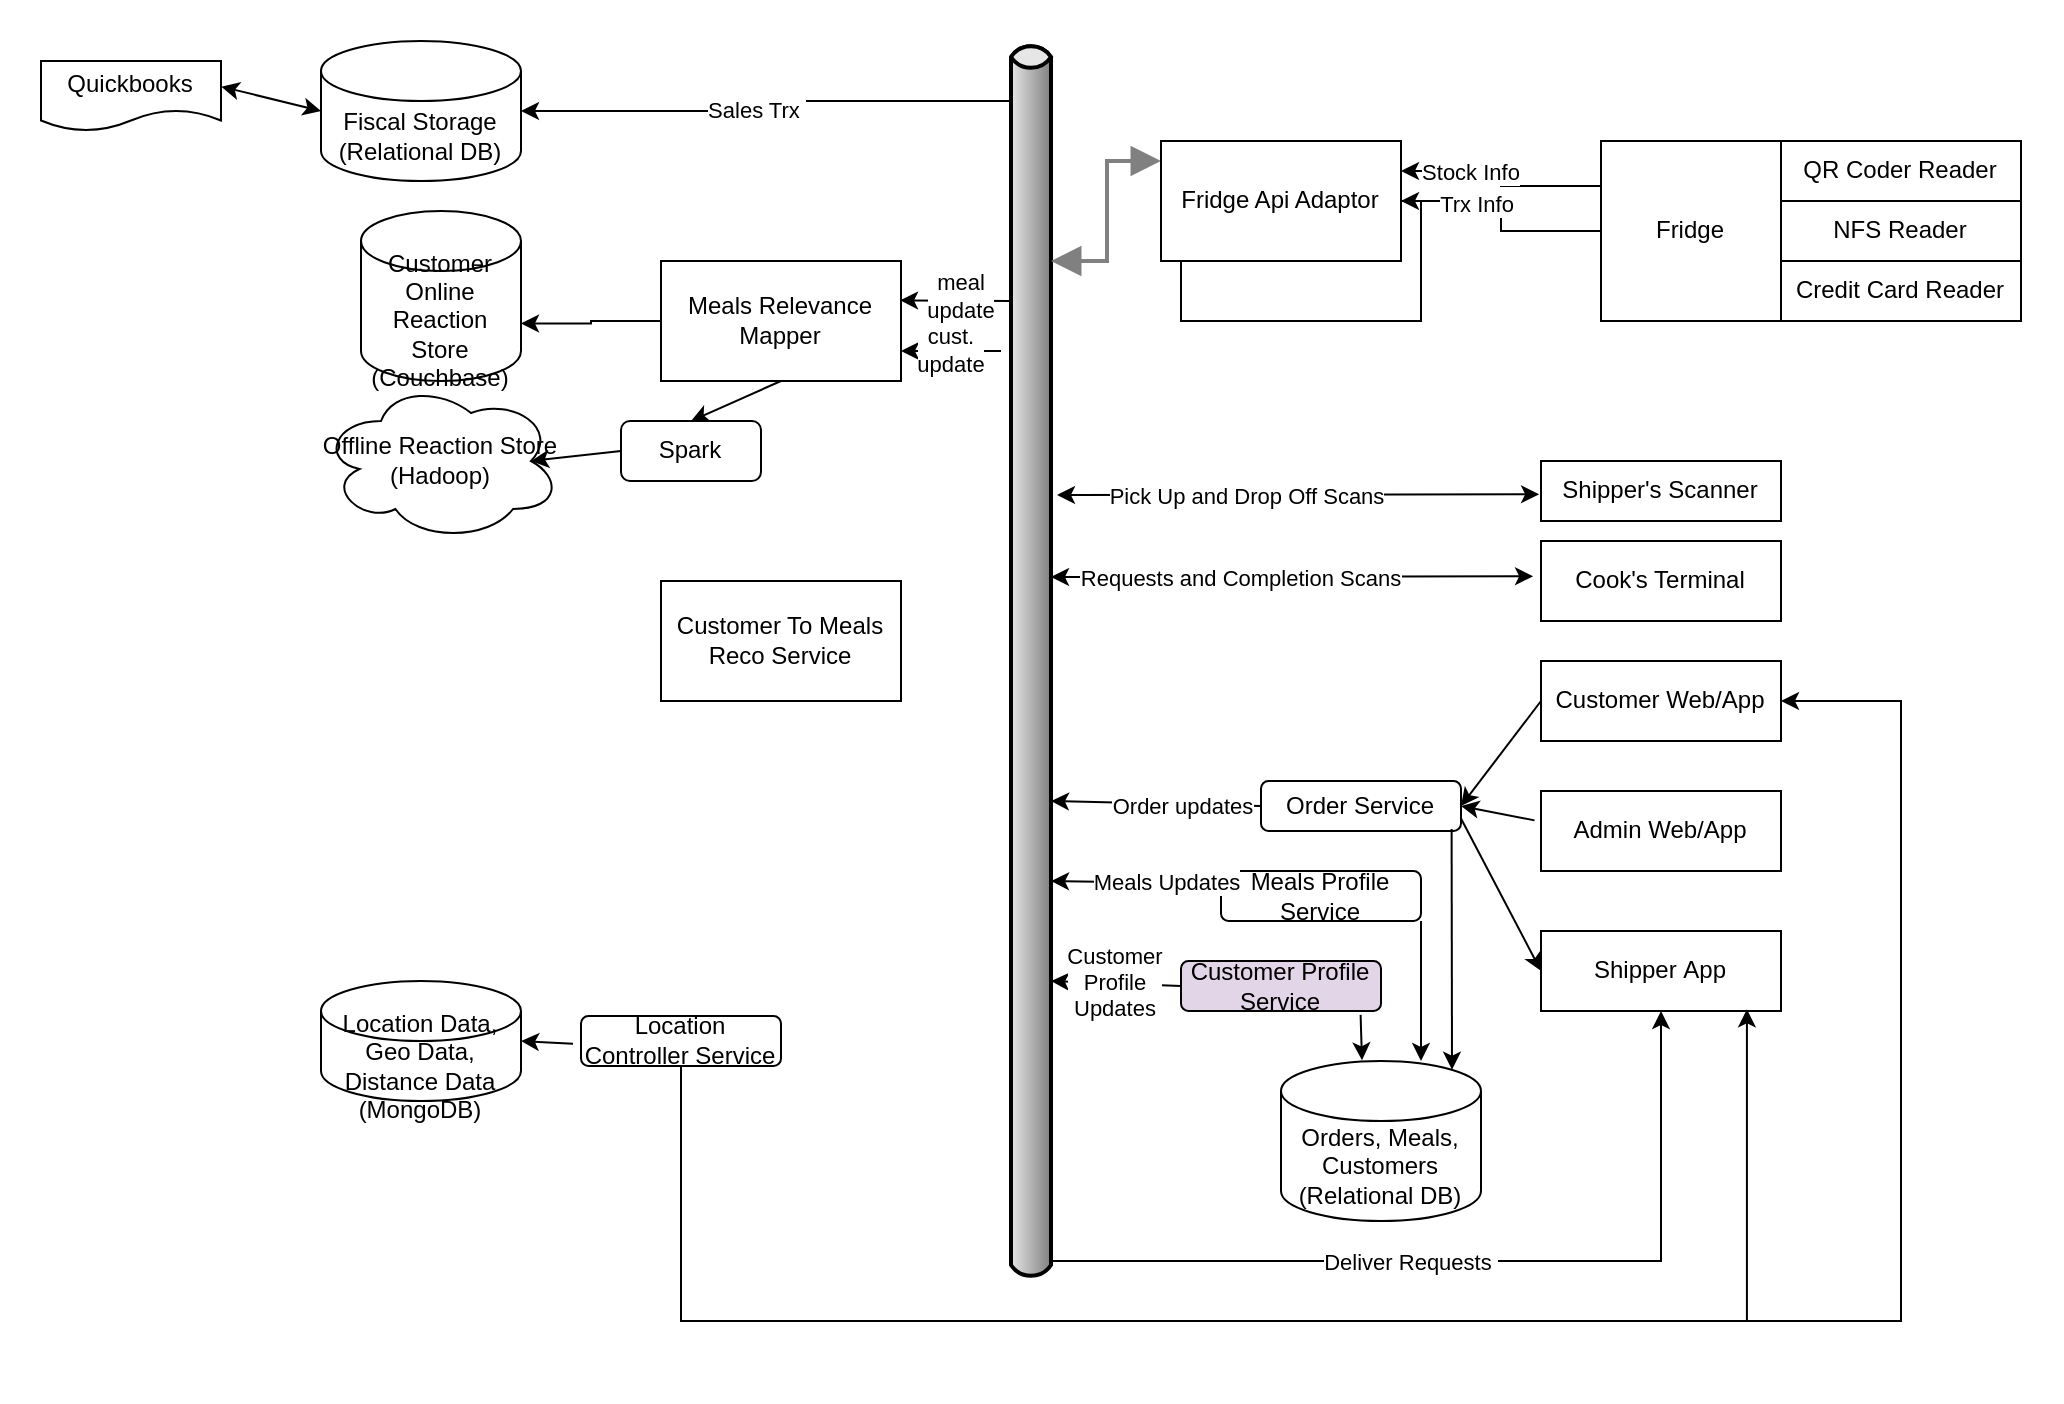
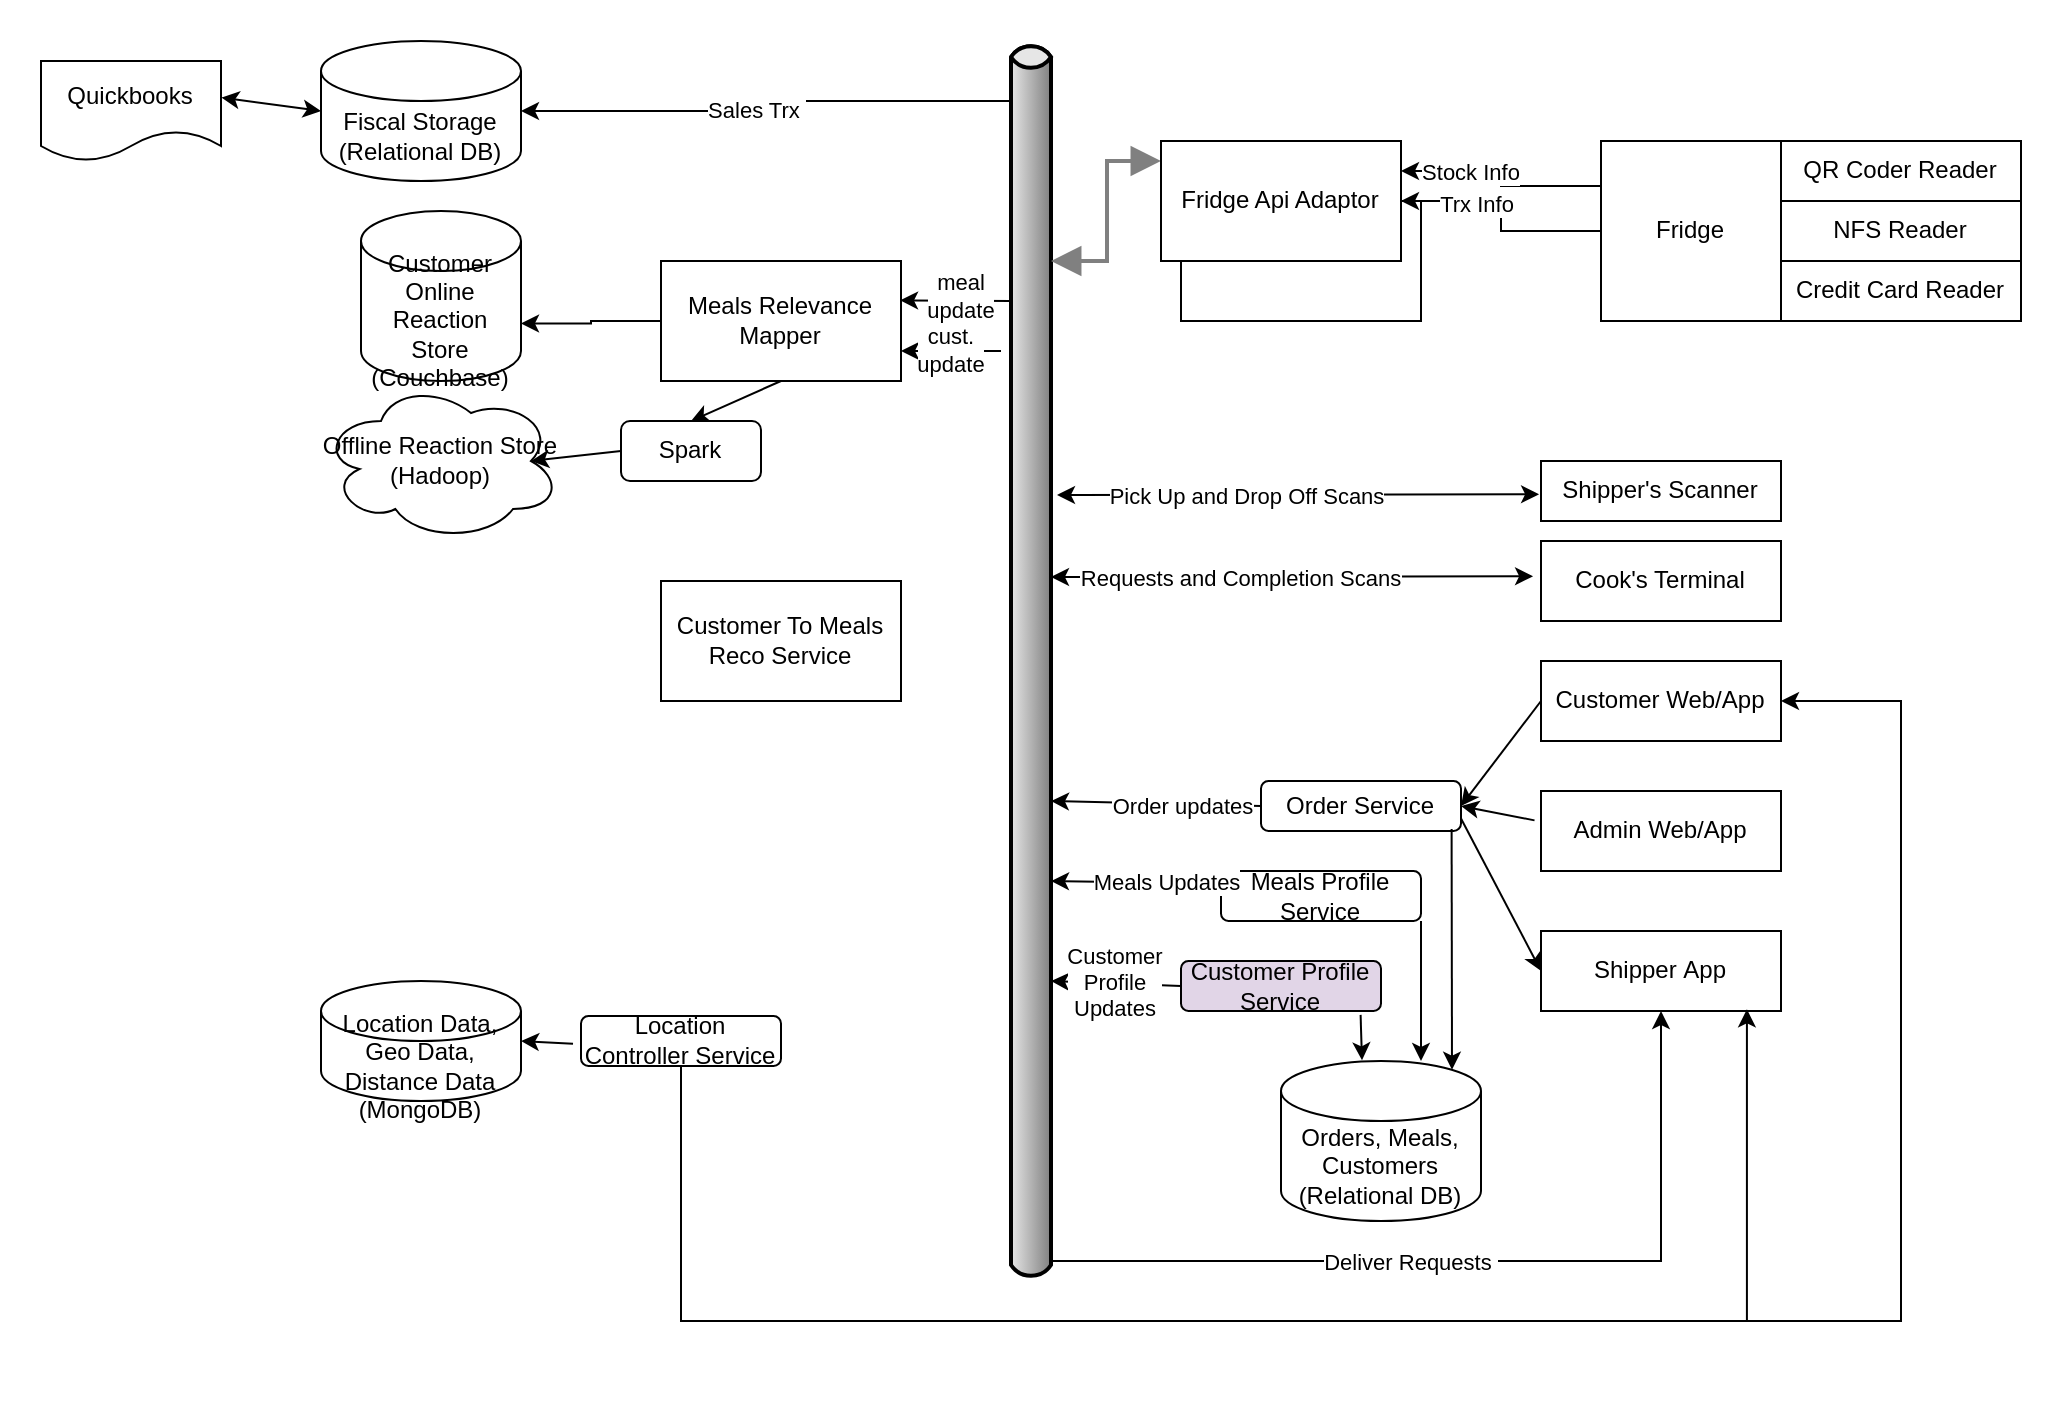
node "Quickbooks": size 180x70 -> 180x100
